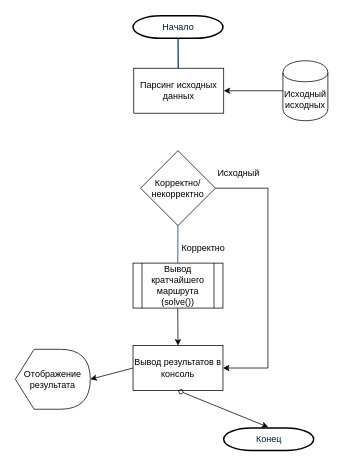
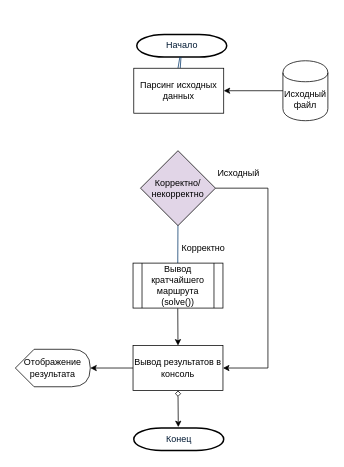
node "Начало": moved (178, 27) -> (182, 45)
node "Исходный исходных": label "Исходный исходных" -> "Исходный файл"
node "Корректно/некорректно": fillcolor #ffffff -> #e1d5e7
node "Отображение результата": size 75x60 -> 75x38
node "Конец": moved (269, 439) -> (179, 439)
